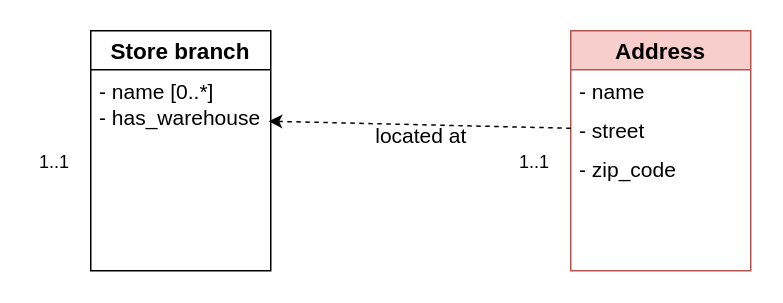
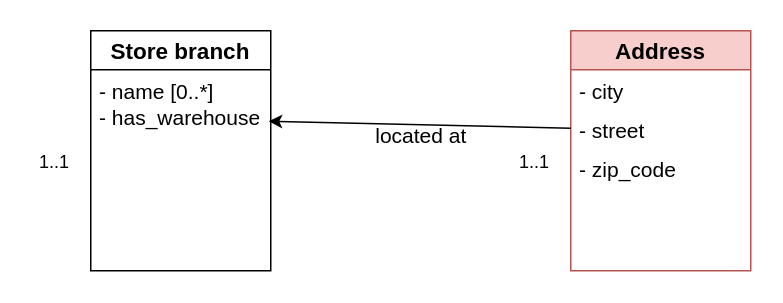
node "- name": label "- name" -> "- city"
edge "- street" -> "- name [0..*] - has_warehouse": style dashed -> solid
